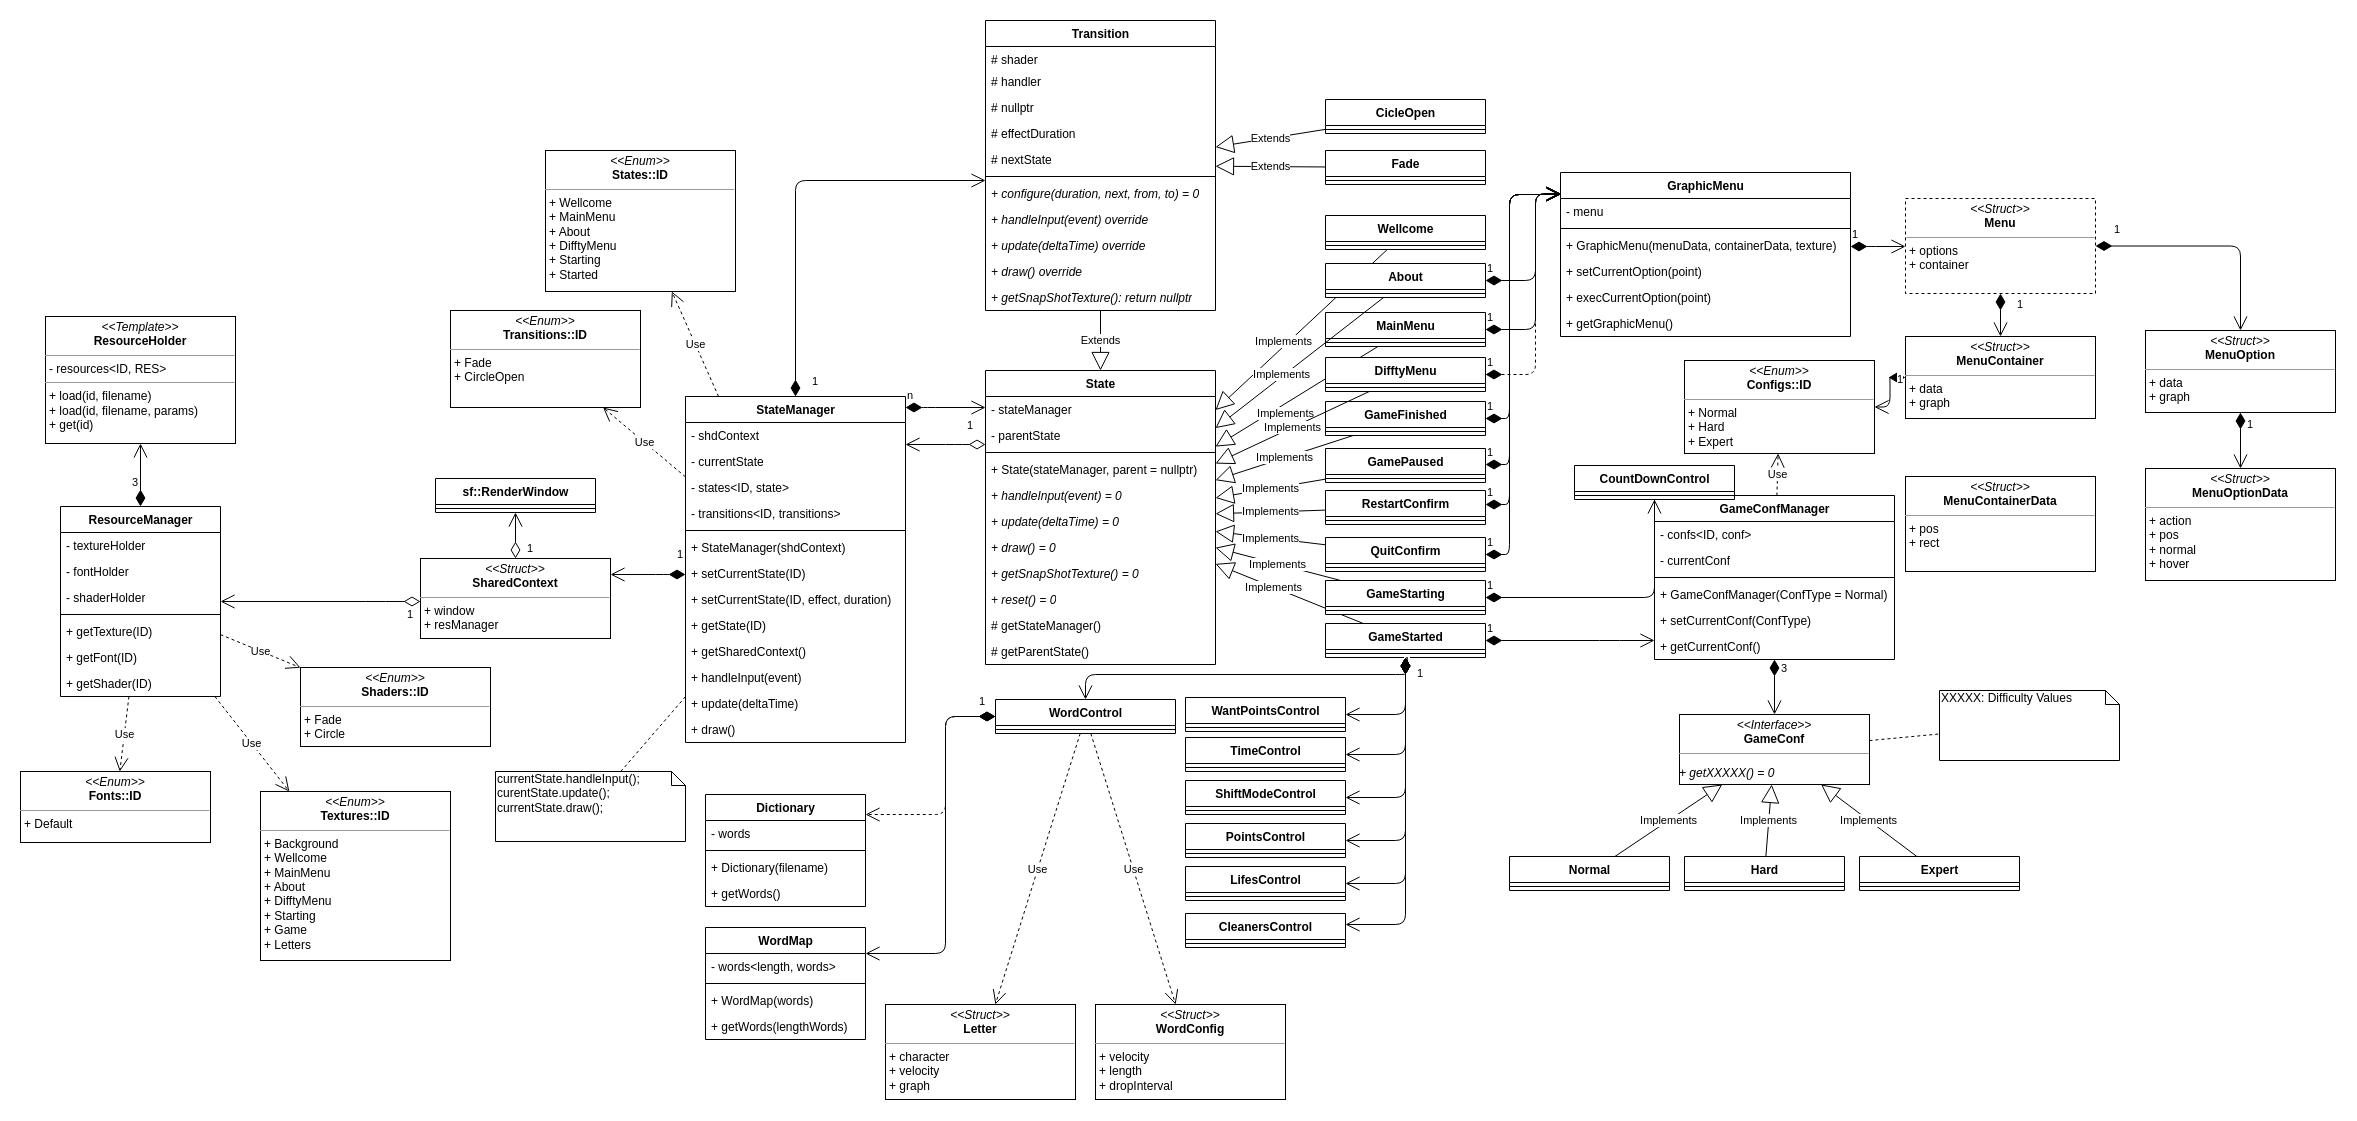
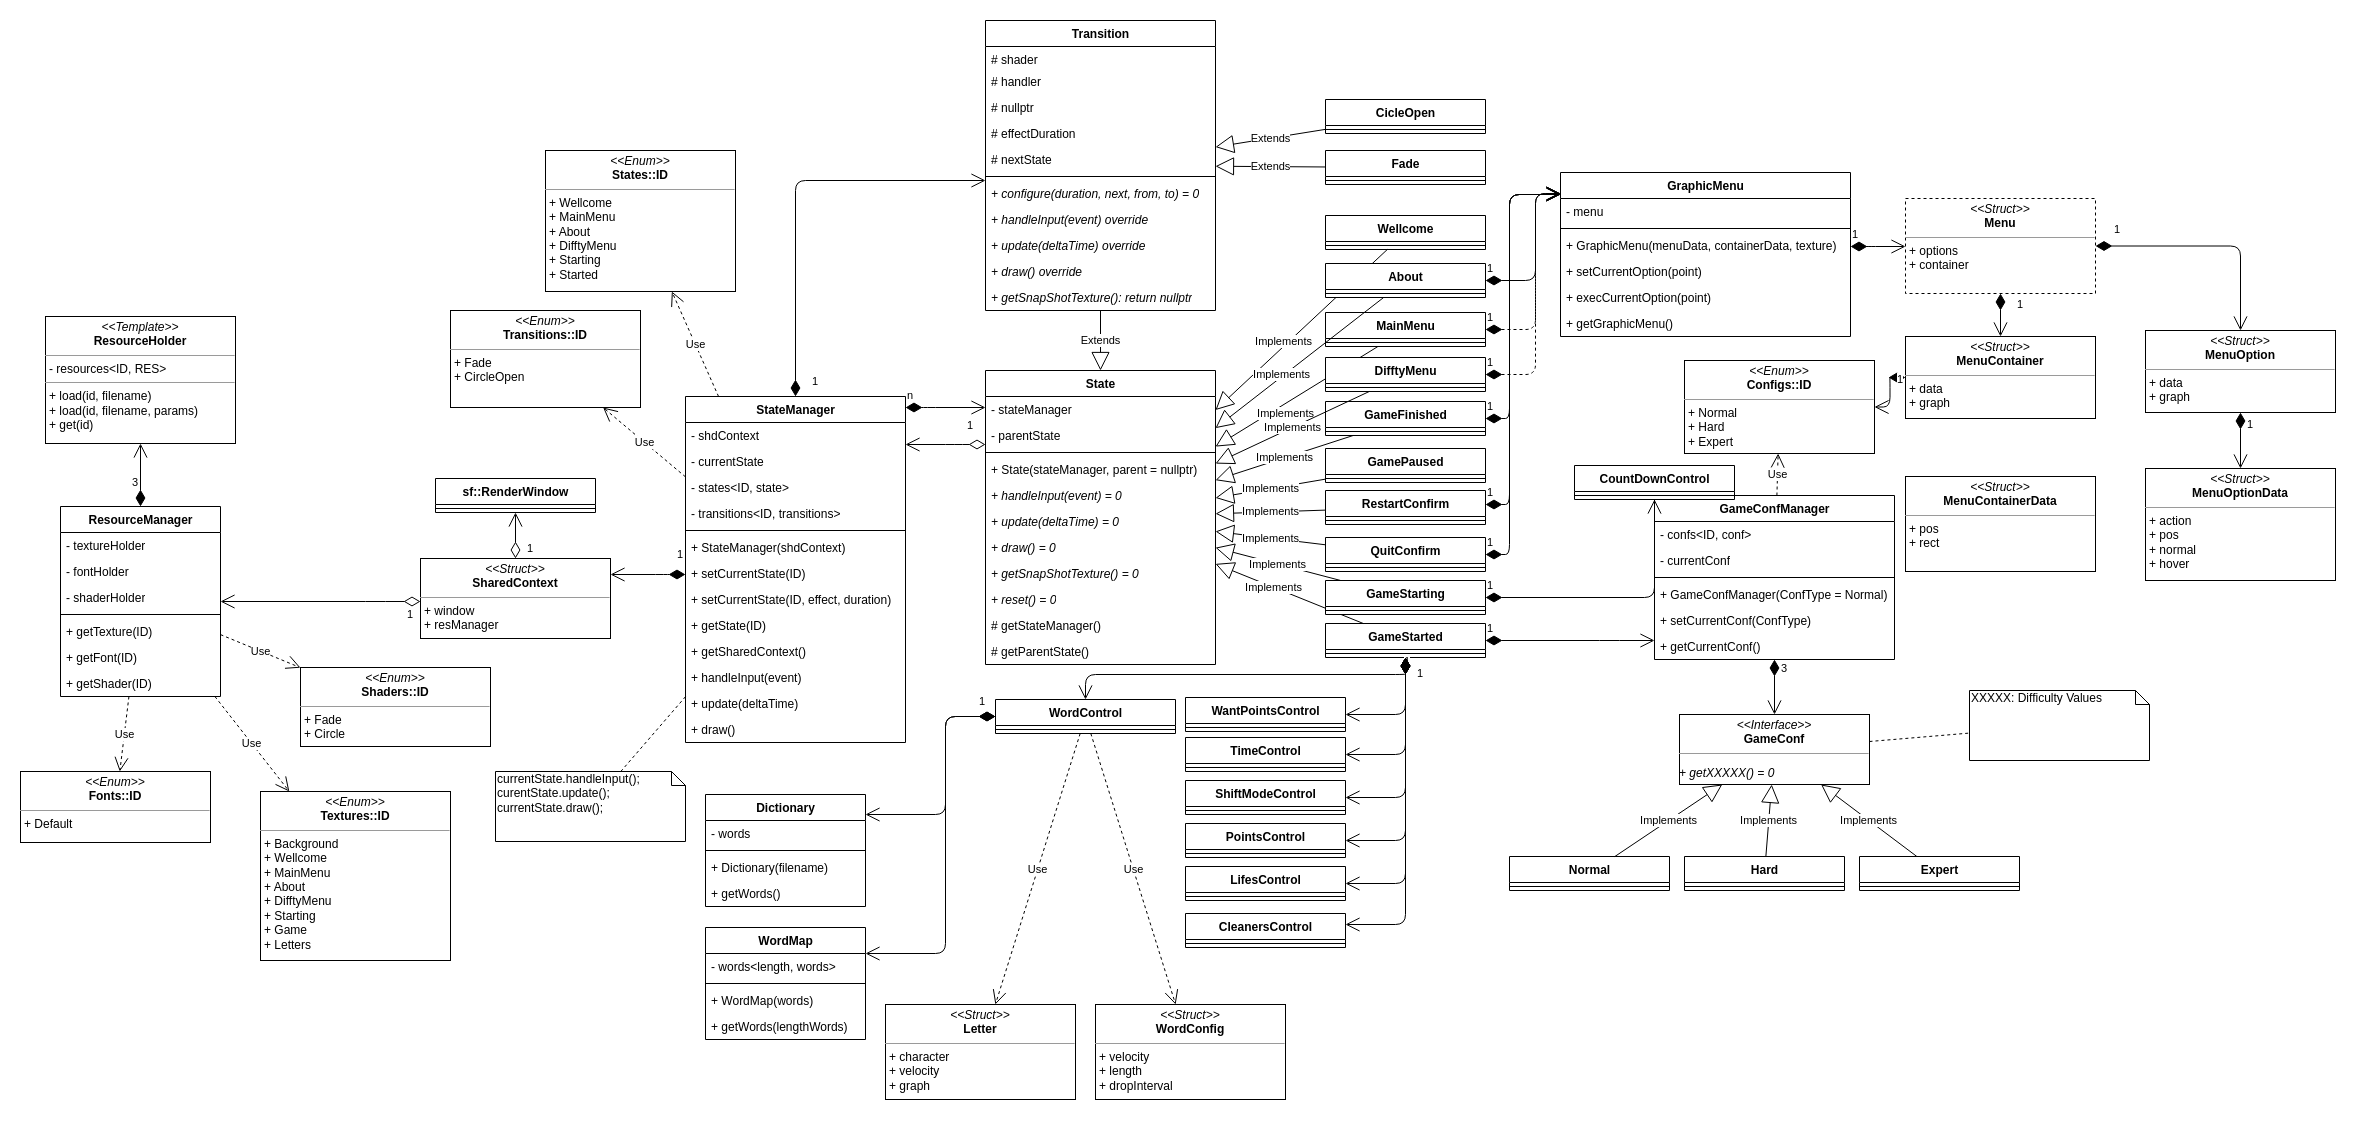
edge "GraphicMenu" -- "MainMenu": style solid -> dashed
edge "GraphicMenu" -- "GamePaused": removed, label "1"
node "XXXXX: Difficulty Values": moved (2030, 726) -> (2060, 726)
edge "WordControl" -- "Dictionary": style dashed -> solid
